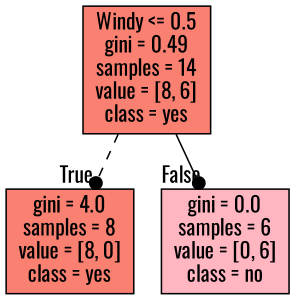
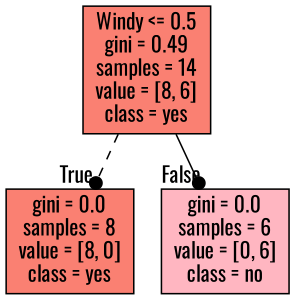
node "gini = 4.0 samples = 8 value = [8, 0] class = yes": label "gini = 4.0 samples = 8 value = [8, 0] class = yes" -> "gini = 0.0 samples = 8 value = [8, 0] class = yes"
